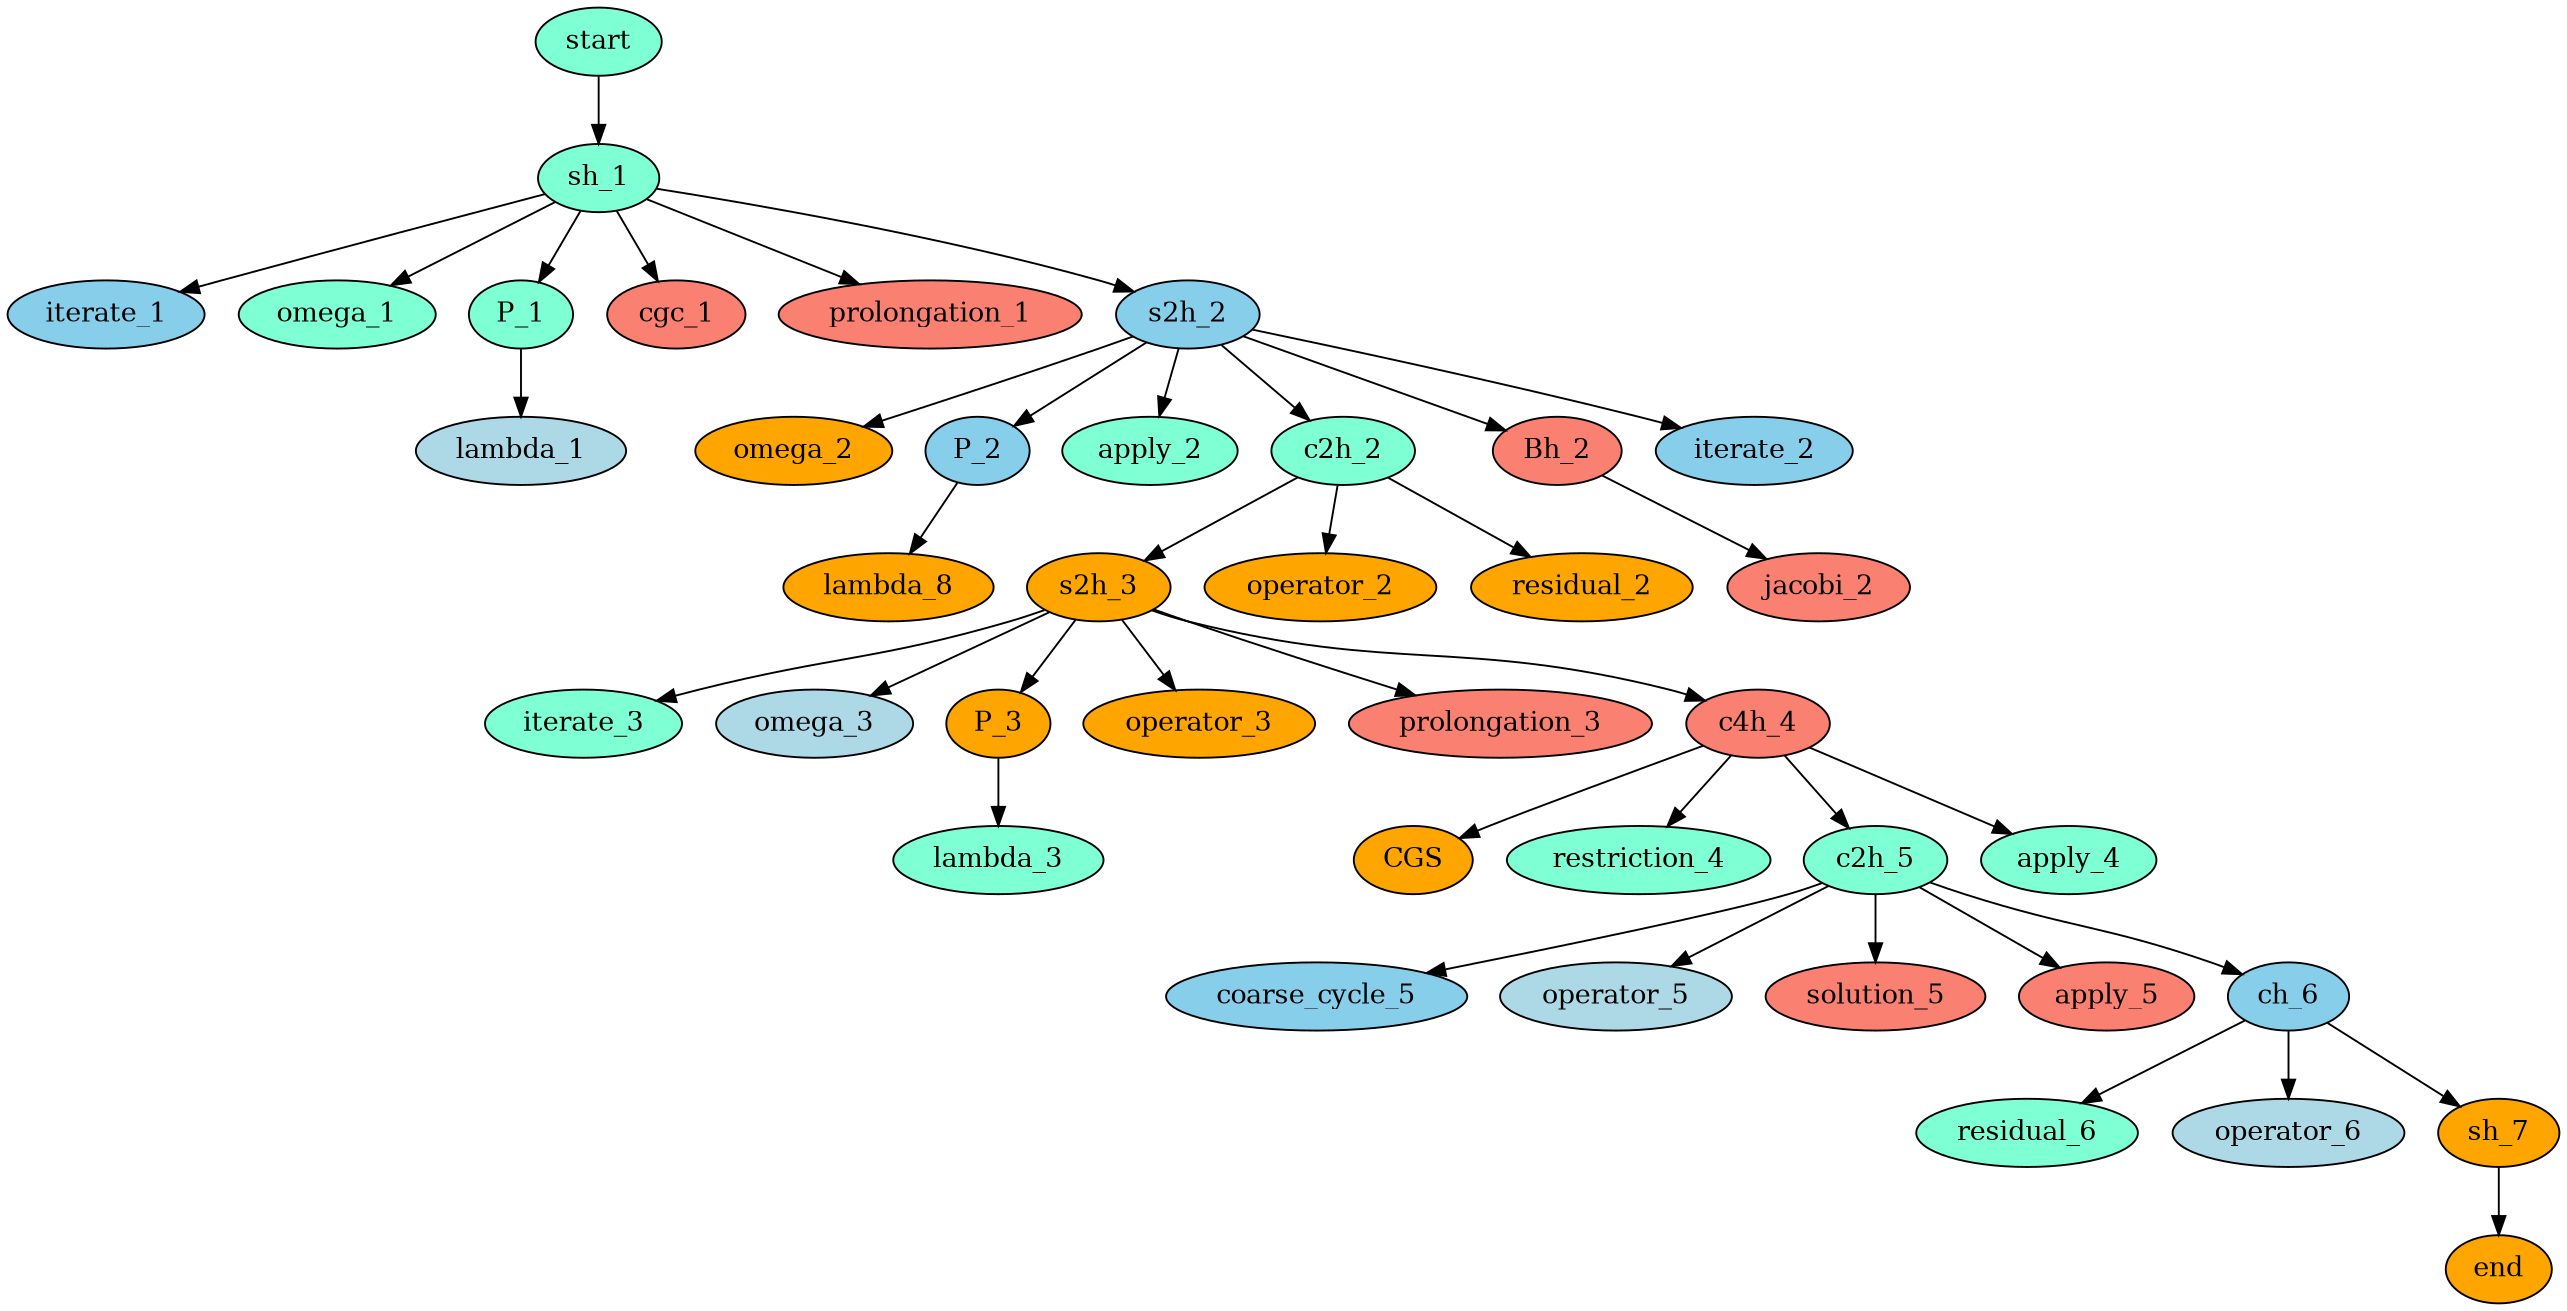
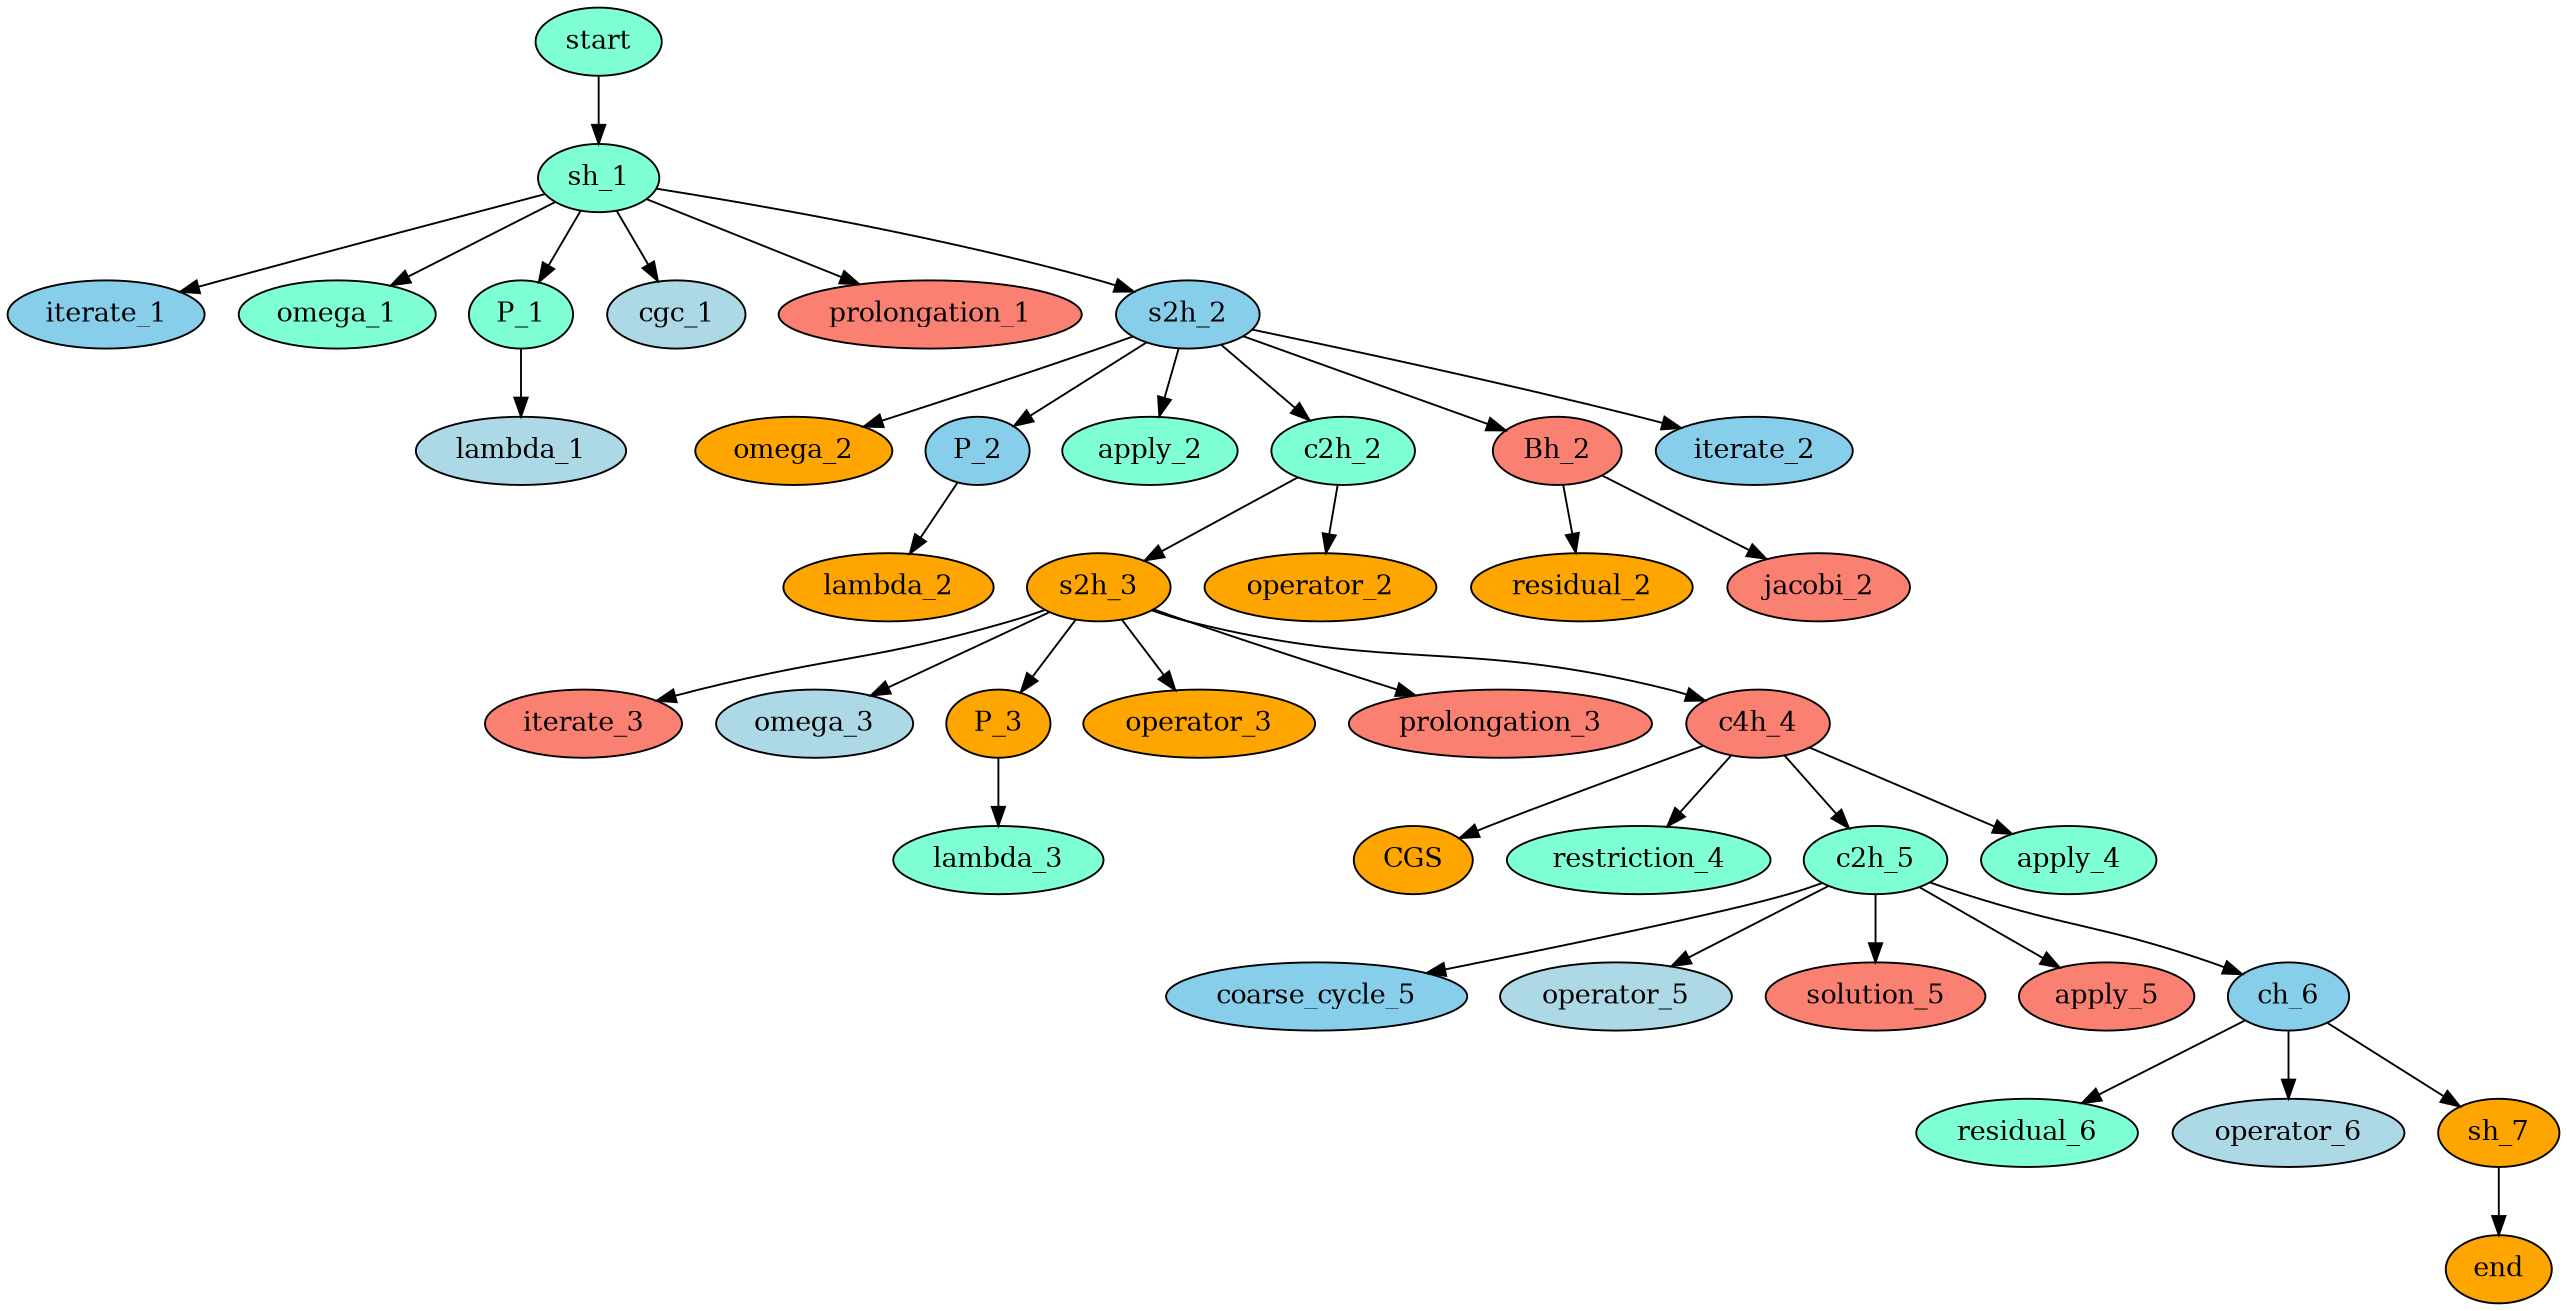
node "cgc_1": fillcolor salmon -> lightblue
edge "c2h_2" -> "residual_2": now "Bh_2" -> "residual_2"
node "lambda_8": label "lambda_8" -> "lambda_2"
node "iterate_3": fillcolor aquamarine -> salmon
